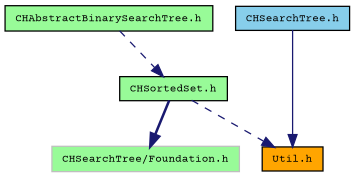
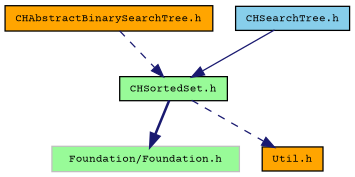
node "CHAbstractBinarySearchTree.h": fillcolor palegreen -> orange
edge "CHSearchTree.h" -> "Util.h": now "CHSearchTree.h" -> "CHSortedSet.h"
node "CHSearchTree/Foundation.h": label "CHSearchTree/Foundation.h" -> "Foundation/Foundation.h"
